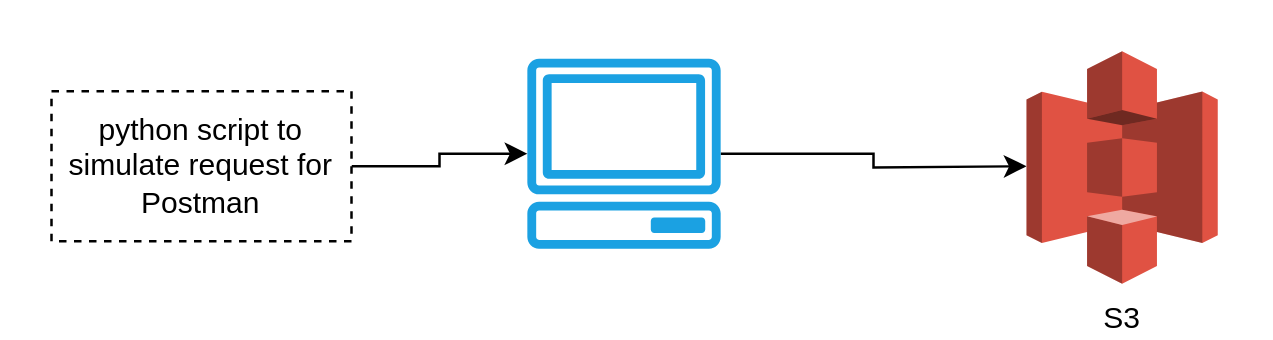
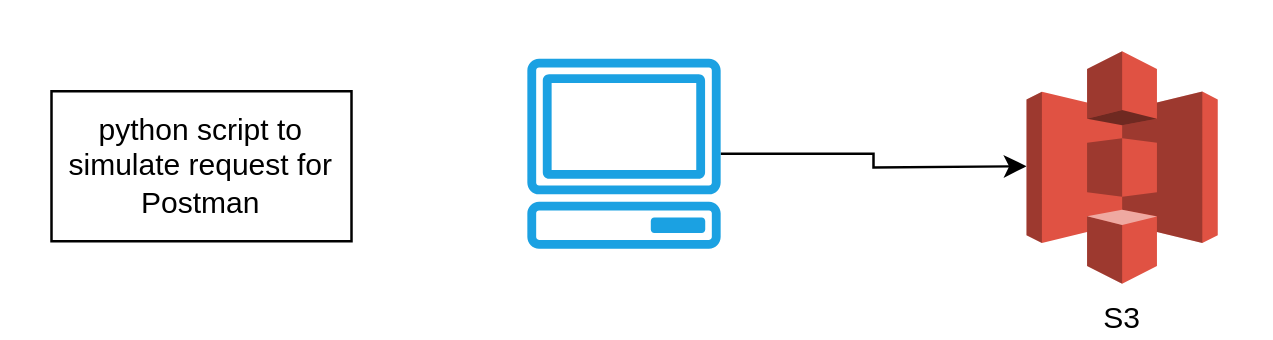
node "python script to simulate request for Postman": style dashed -> solid
edge "python script to simulate request for Postman" -> "Postman sends request": removed
